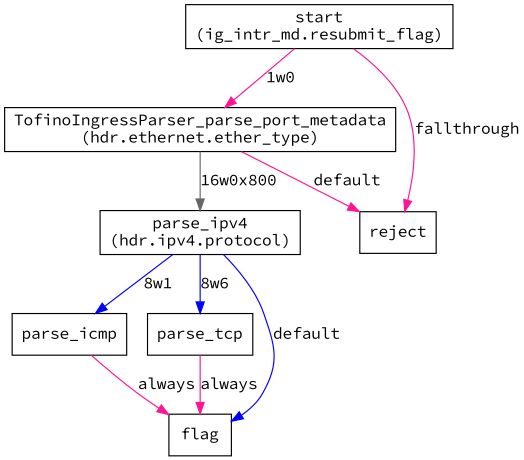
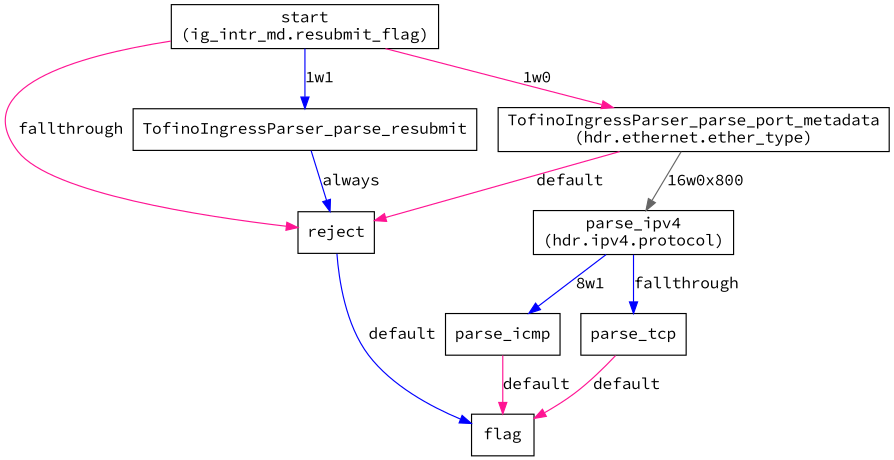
node "TofinoIngressParser_parse_resubmit": added
edge "parse_ipv4 (hdr.ipv4.protocol)" -> "parse_tcp": label "8w6" -> "fallthrough"
edge "parse_ipv4 (hdr.ipv4.protocol)" -> "flag": now "reject" -> "flag"
edge "parse_icmp" -> "flag": label "always" -> "default"
edge "parse_tcp" -> "flag": label "always" -> "default"
